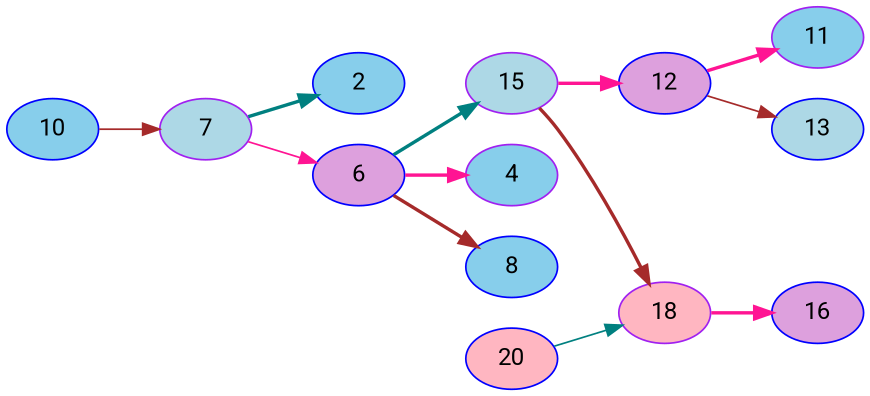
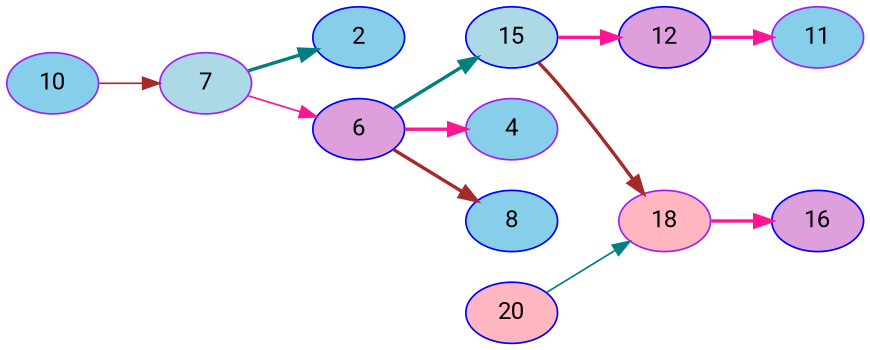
node "15": color purple -> blue
node "10": color blue -> purple
node "13": removed
